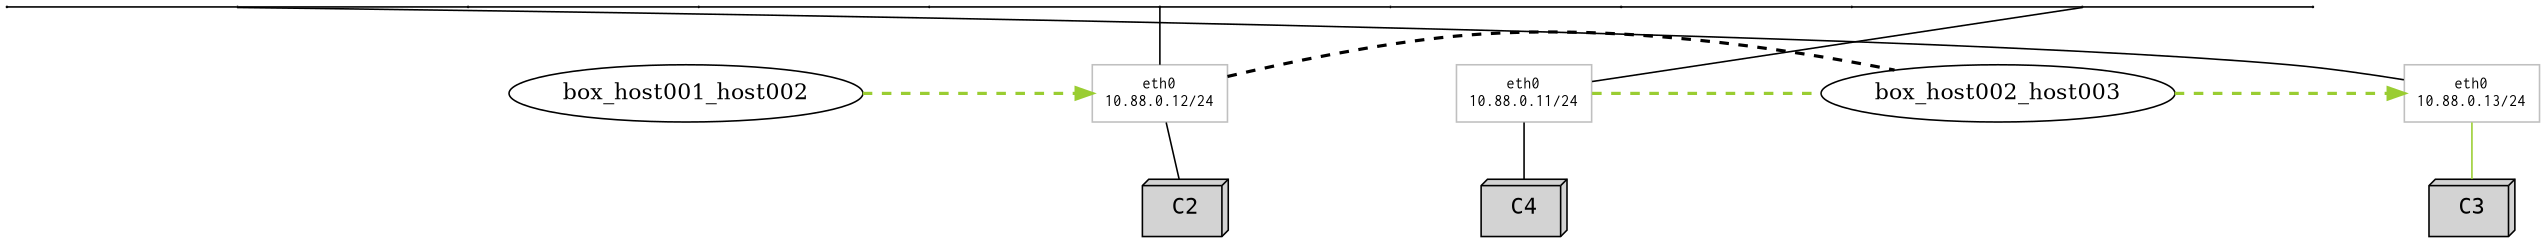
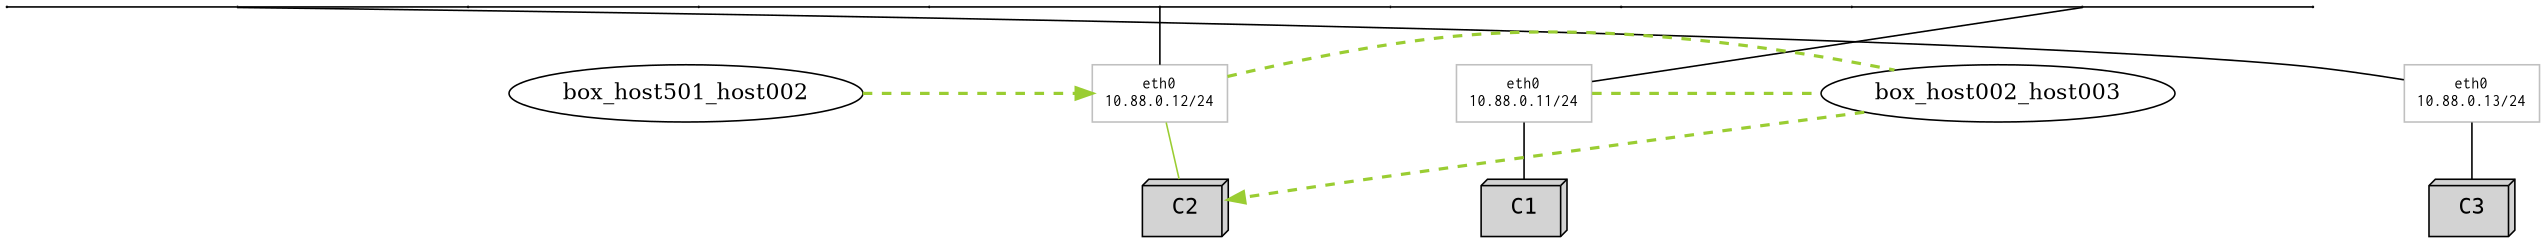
edge "eth0 10.88.0.12/24" -- "box_host002_host003": color black -> yellowgreen
node "box_host001_host002": label "box_host001_host002" -> "box_host501_host002"
edge "box_host002_host003" -> "eth0 10.88.0.13/24": now "box_host002_host003" -> "C2"
edge "eth0 10.88.0.12/24" -- "C2": color black -> yellowgreen
edge "eth0 10.88.0.13/24" -- "C3": color yellowgreen -> black
node "C4": label "C4" -> "C1"
